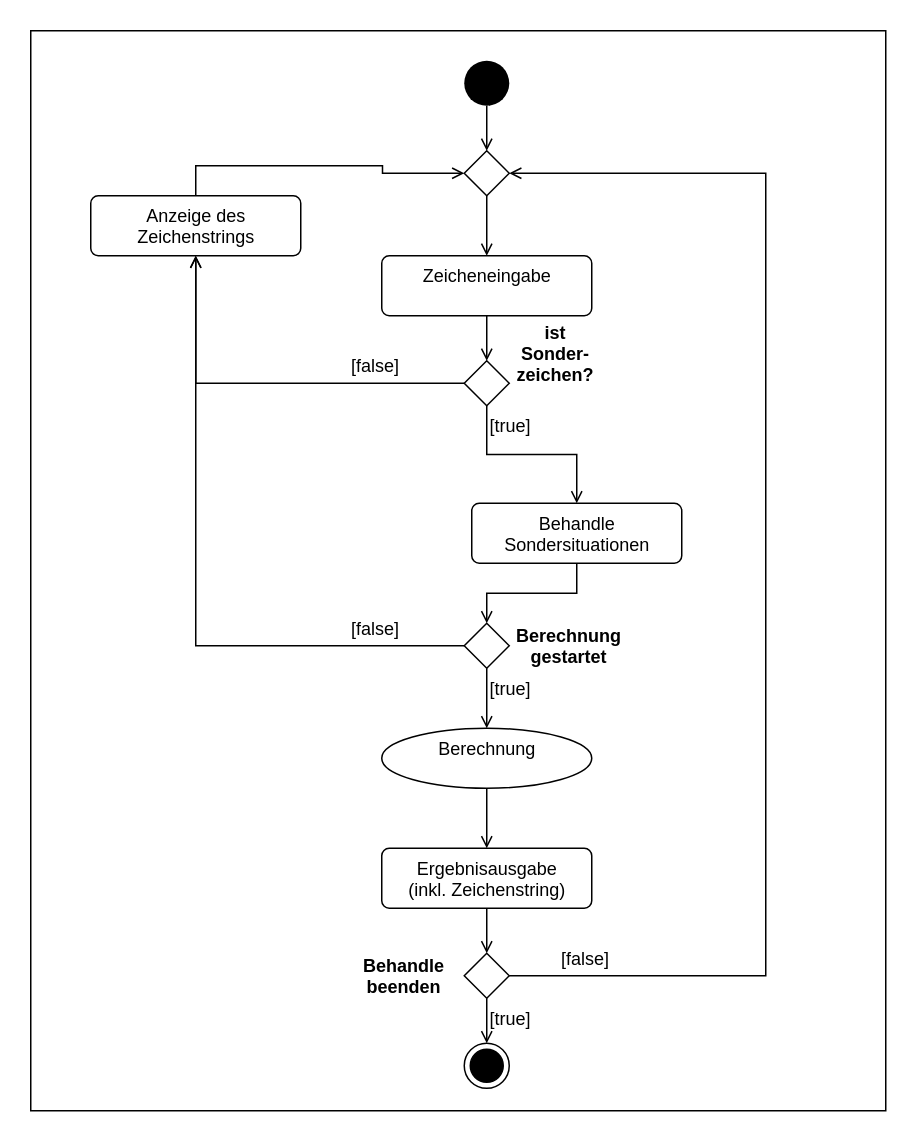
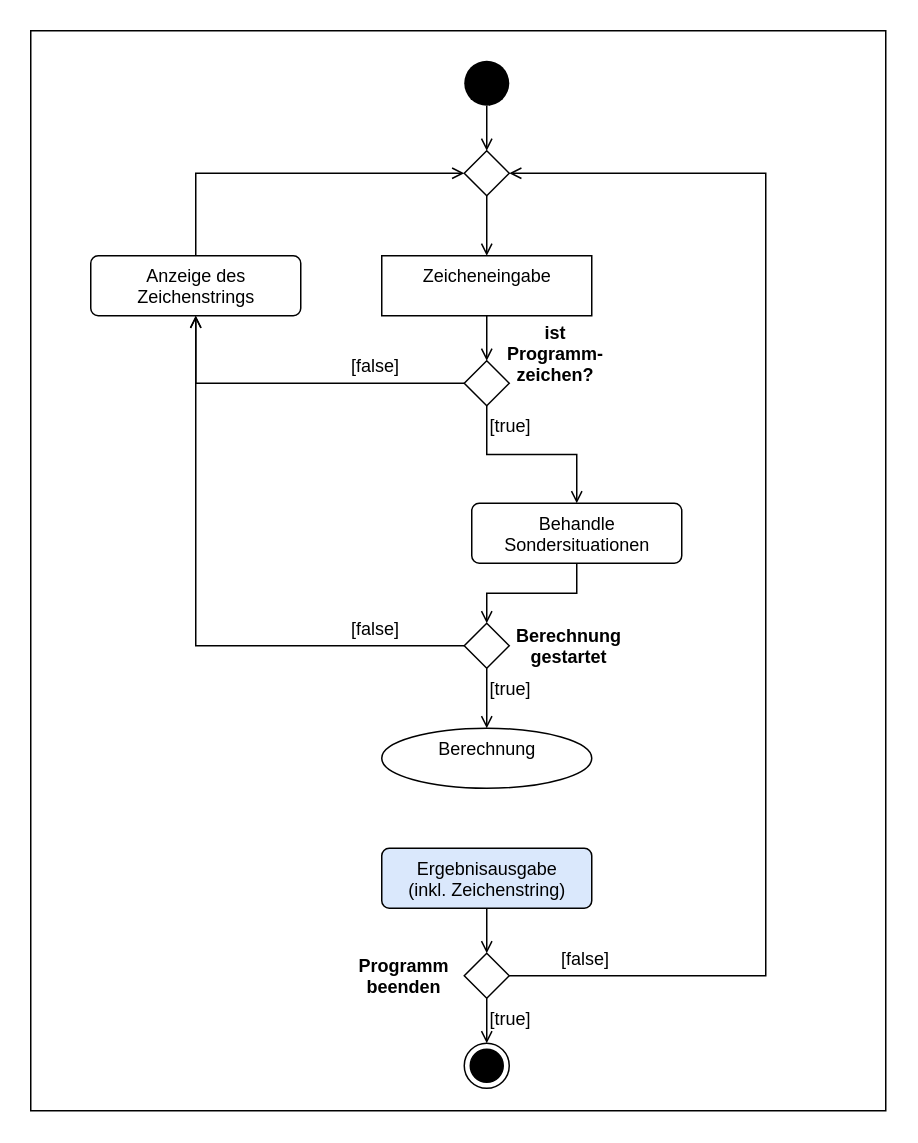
node "Anzeige des Zeichenstrings": moved (196, 226) -> (196, 286)
node "Zeicheneingabe": shape rounded rectangle -> rectangle
node "ist Sonder- zeichen?": label "ist Sonder- zeichen?" -> "ist Programm- zeichen?"
edge "Berechnung" -> "Ergebnisausgabe (inkl. Zeichenstring)": removed
node "Ergebnisausgabe (inkl. Zeichenstring)": fillcolor #ffffff -> #dae8fc
node "Behandle beenden": label "Behandle beenden" -> "Programm beenden"
